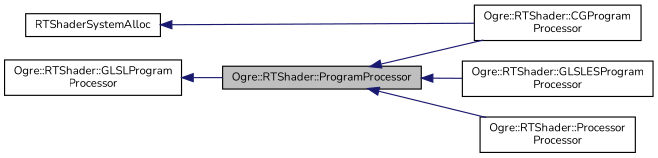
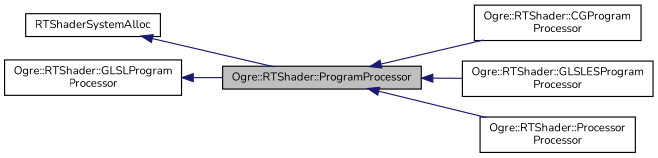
edge "Ogre::RTShader::CGProgram Processor" -> "RTShaderSystemAlloc": now "Ogre::RTShader::ProgramProcessor" -> "RTShaderSystemAlloc"
